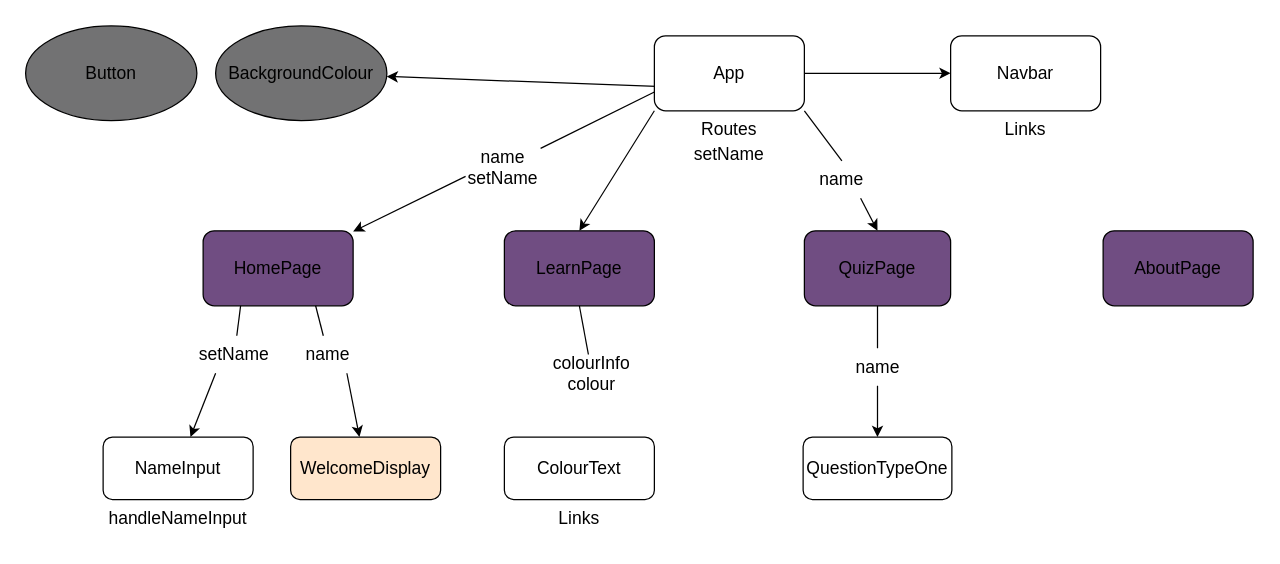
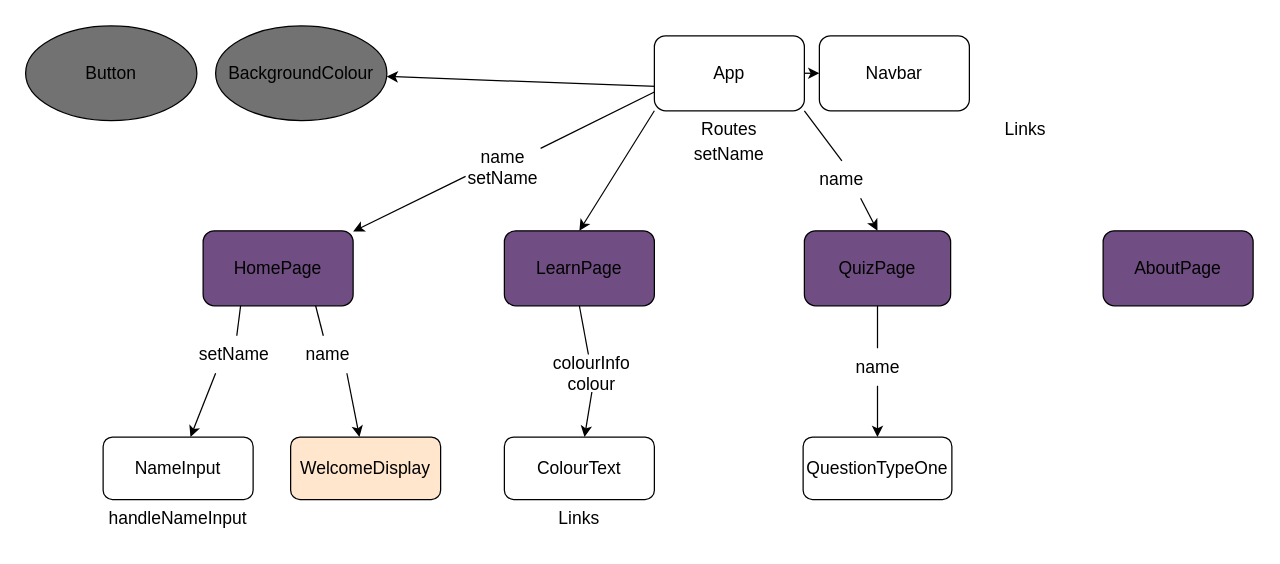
node "Navbar": moved (1026, 73) -> (894, 73)
edge "colourInfo colour" -> "ColourText": added
